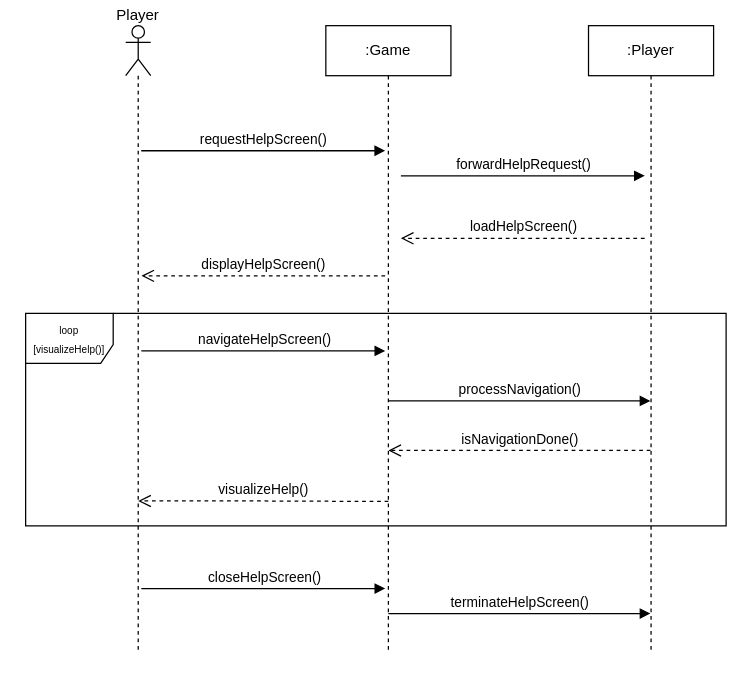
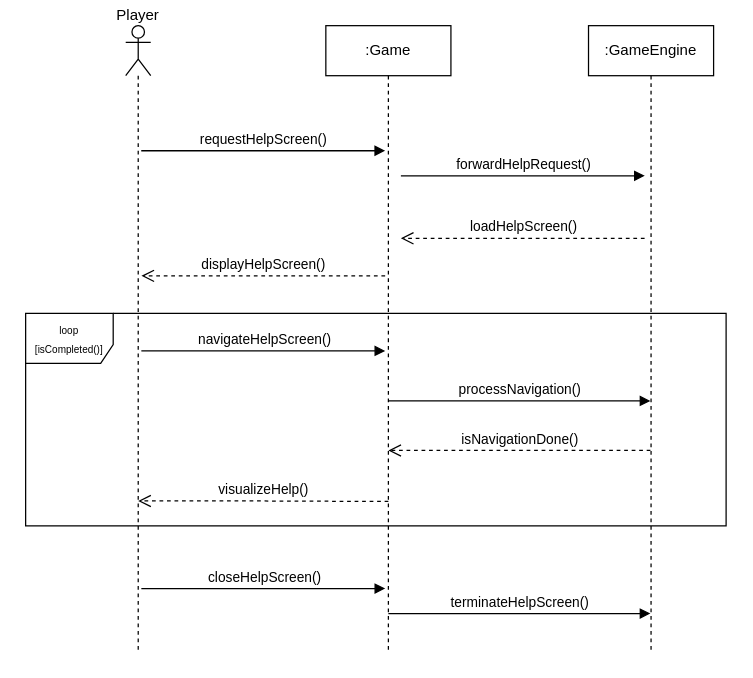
node ":Player": label ":Player" -> ":GameEngine"
node "loop [visualizeHelp()]": label "loop [visualizeHelp()]" -> "loop [isCompleted()]"
